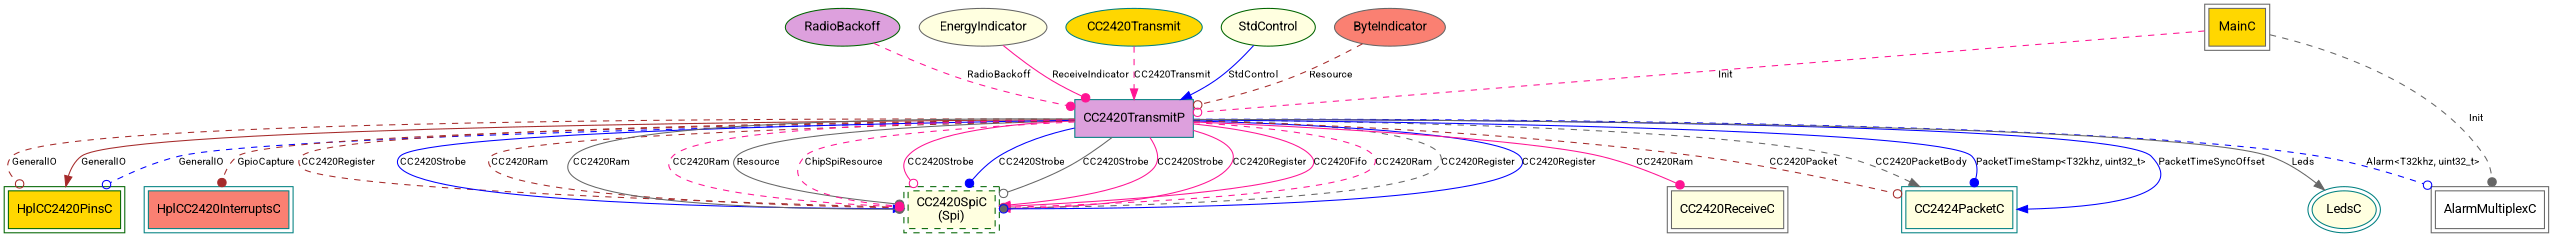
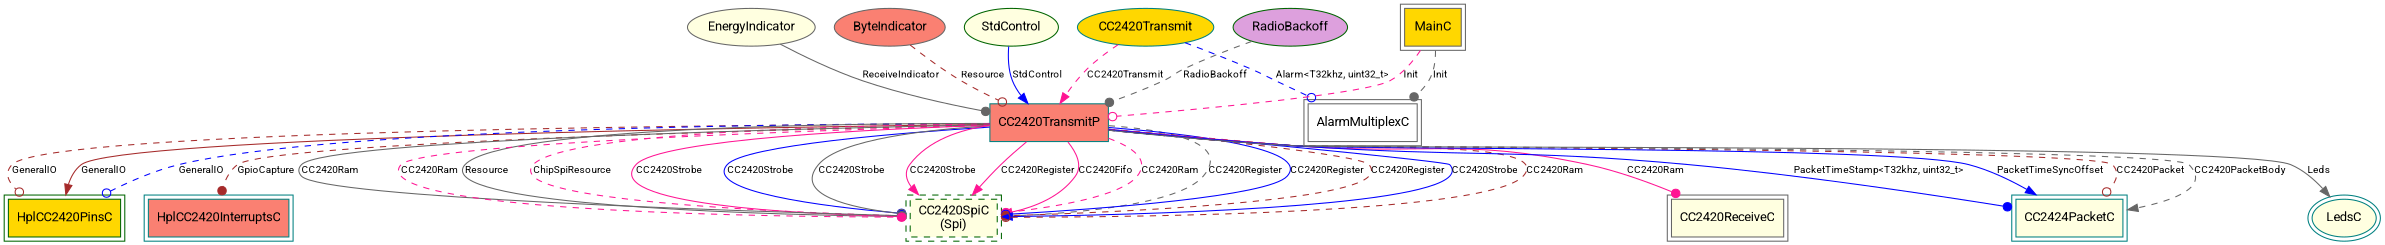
edge "EnergyIndicator" -> "CC2420TransmitP": color deeppink -> gray40
edge "RadioBackoff" -> "CC2420TransmitP": color deeppink -> gray40
node "CC2420TransmitP": fillcolor plum -> salmon
edge "CC2420TransmitP" -> "AlarmMultiplexC": now "CC2420Transmit" -> "AlarmMultiplexC"
